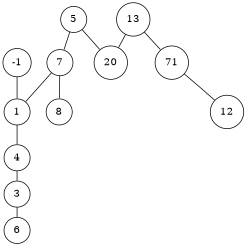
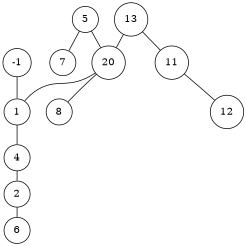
node "71": label "71" -> "11"
edge "7" -> "1": now "20" -> "1"
edge "7" -> "8": now "20" -> "8"
node "3": label "3" -> "2"
